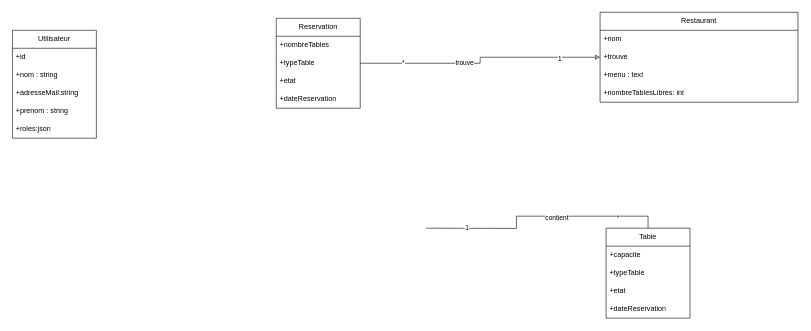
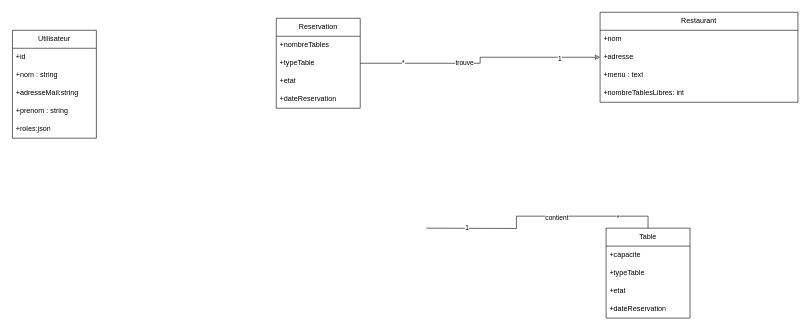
node "+trouve": label "+trouve" -> "+adresse"
